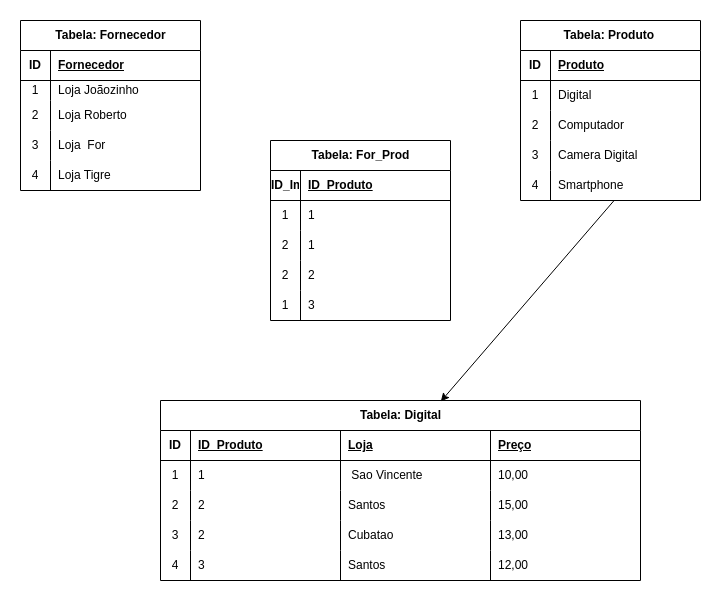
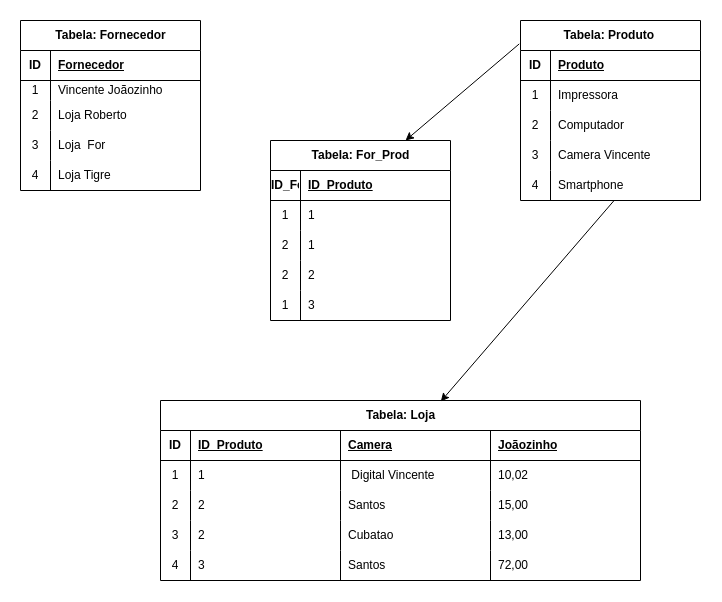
edge "Tabela: Produto" -> "Tabela: For_Prod": added
node "Loja Joãozinho": label "Loja Joãozinho" -> "Vincente Joãozinho"
node "Digital": label "Digital" -> "Impressora"
node "Camera Digital": label "Camera Digital" -> "Camera Vincente"
node "ID_Impressora": label "ID_Impressora" -> "ID_Fornecedor"
node "Tabela: Digital": label "Tabela: Digital" -> "Tabela: Loja"
node "Loja": label "Loja" -> "Camera"
node "Preço": label "Preço" -> "Joãozinho"
node "Sao Vincente": label "Sao Vincente" -> "Digital Vincente"
node "10,00": label "10,00" -> "10,02"
node "12,00": label "12,00" -> "72,00"
